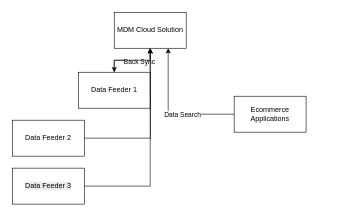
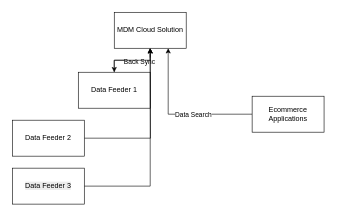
node "Ecommerce Applications": moved (270, 114) -> (288, 114)
